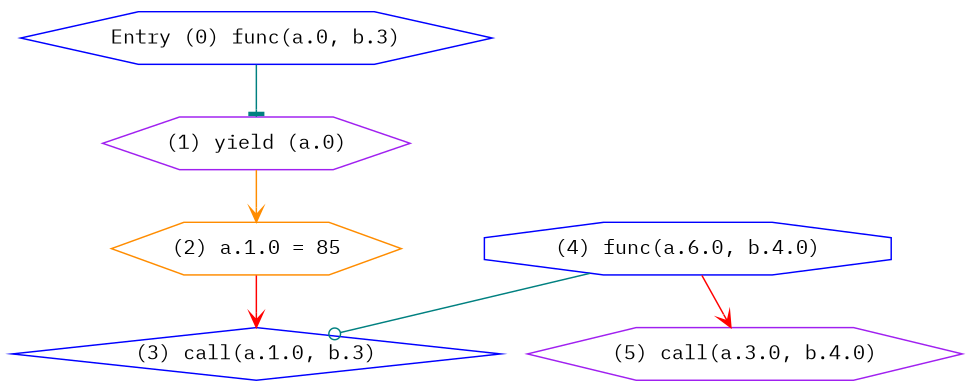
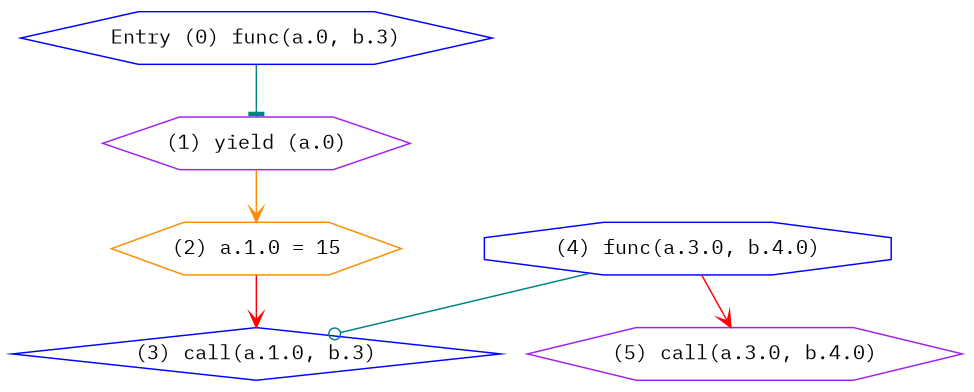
node "(2) a.1.0 = 85": label "(2) a.1.0 = 85" -> "(2) a.1.0 = 15"
node "(4) func(a.6.0, b.4.0)": label "(4) func(a.6.0, b.4.0)" -> "(4) func(a.3.0, b.4.0)"
